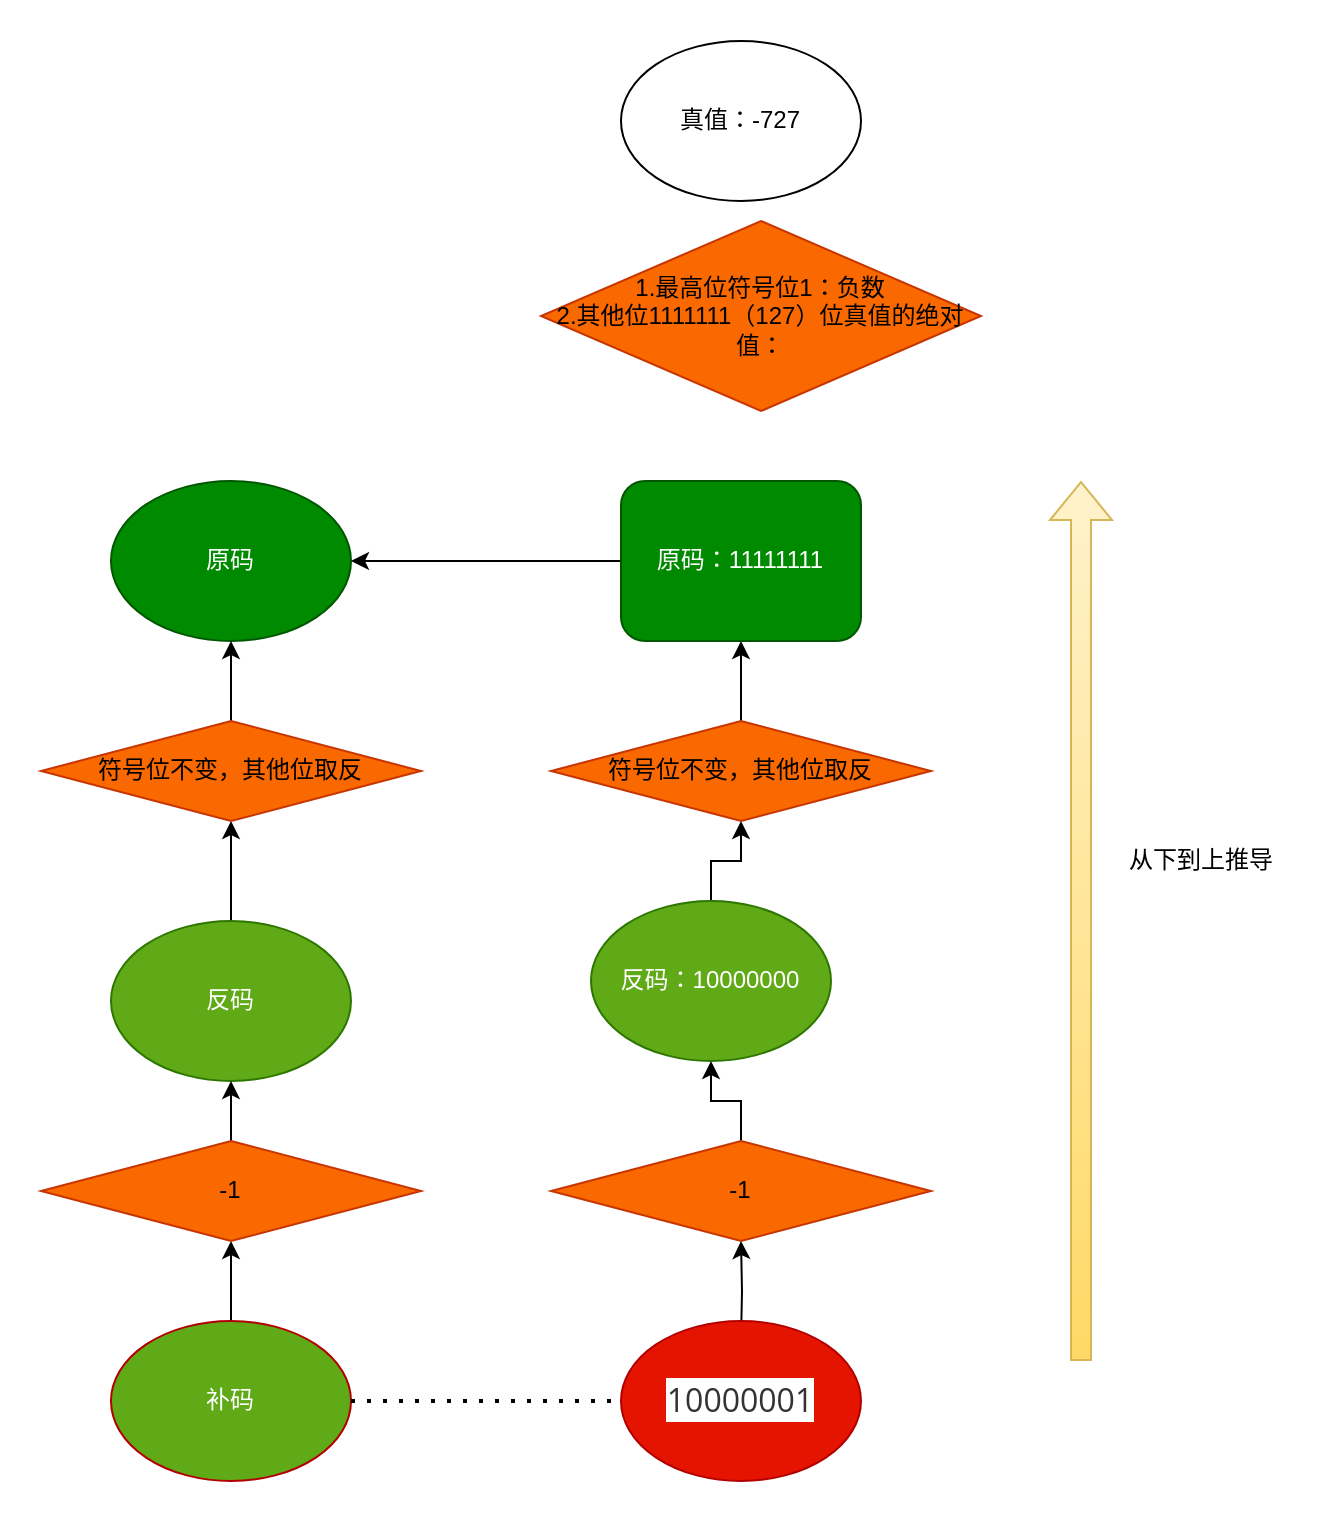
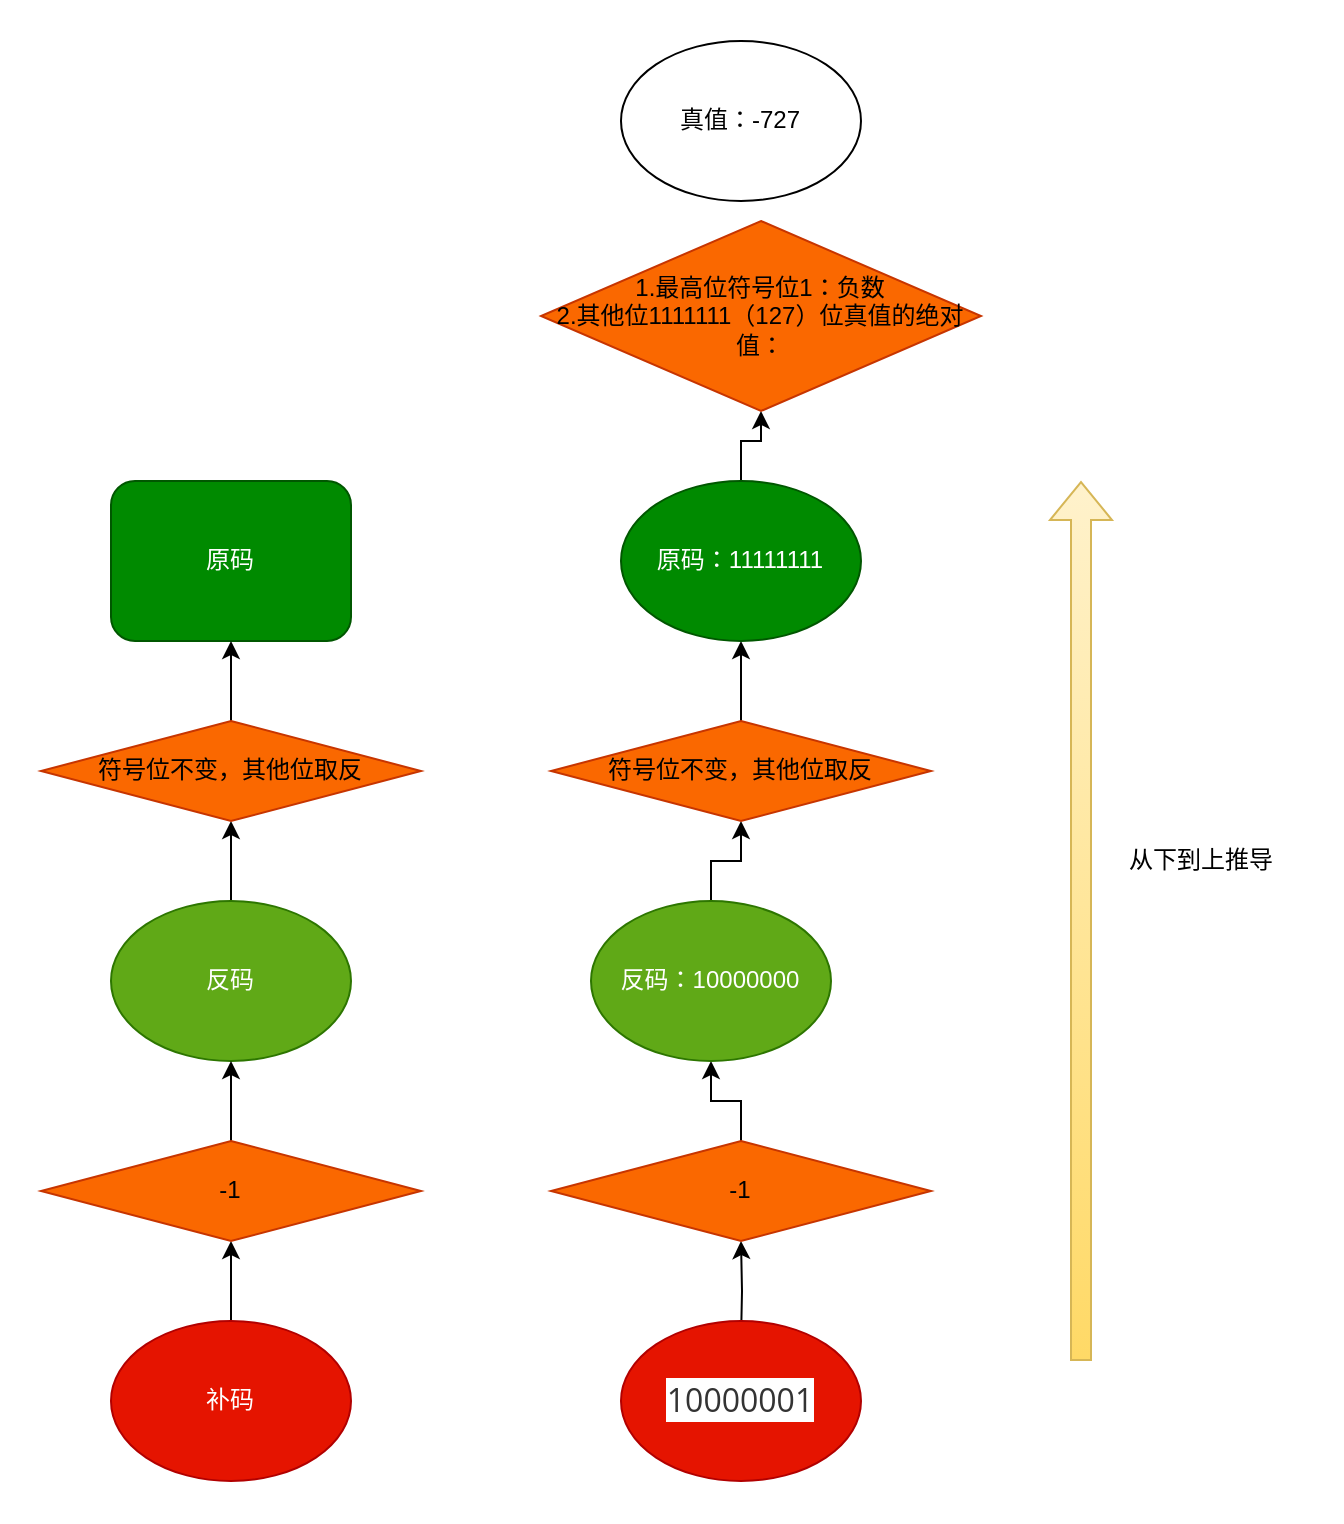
node "原码": shape ellipse -> rounded rectangle
edge "原码：11111111" -> "原码": now "原码：11111111" -> "1.最高位符号位1：负数 2.其他位1111111（127）位真值的绝对值："
node "原码：11111111": shape rounded rectangle -> ellipse
node "反码": moved (231, 1001) -> (231, 981)
node "补码": fillcolor #60a917 -> #e51400
edge "补码" -- "10000001": removed
